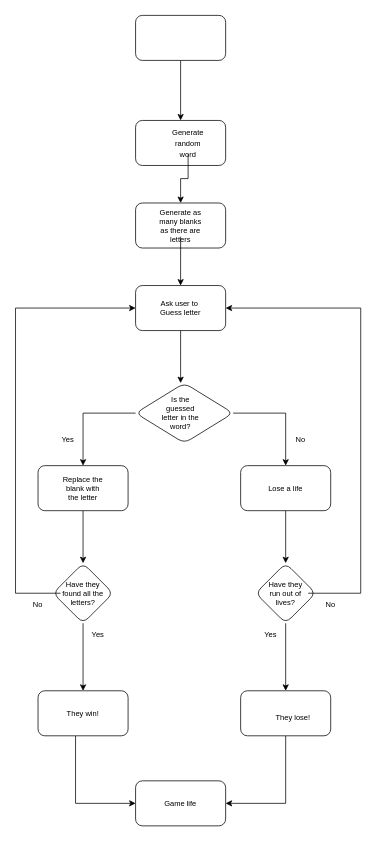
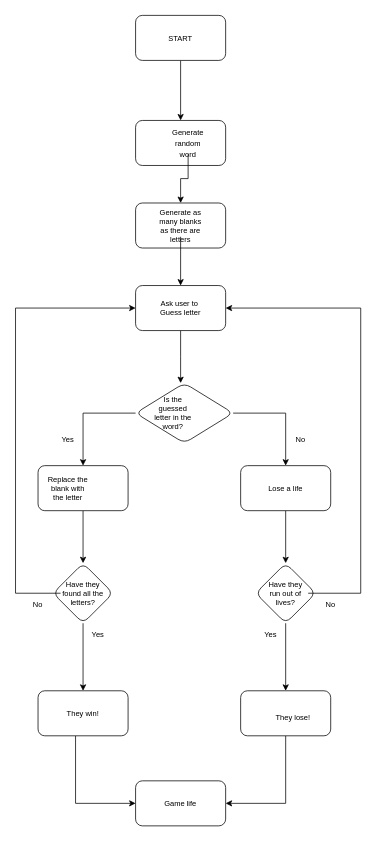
node "START": added
node "Is the guessed letter in the word?": moved (180, 413) -> (173, 413)
node "Replace the blank with the letter": moved (83, 488) -> (68, 488)
